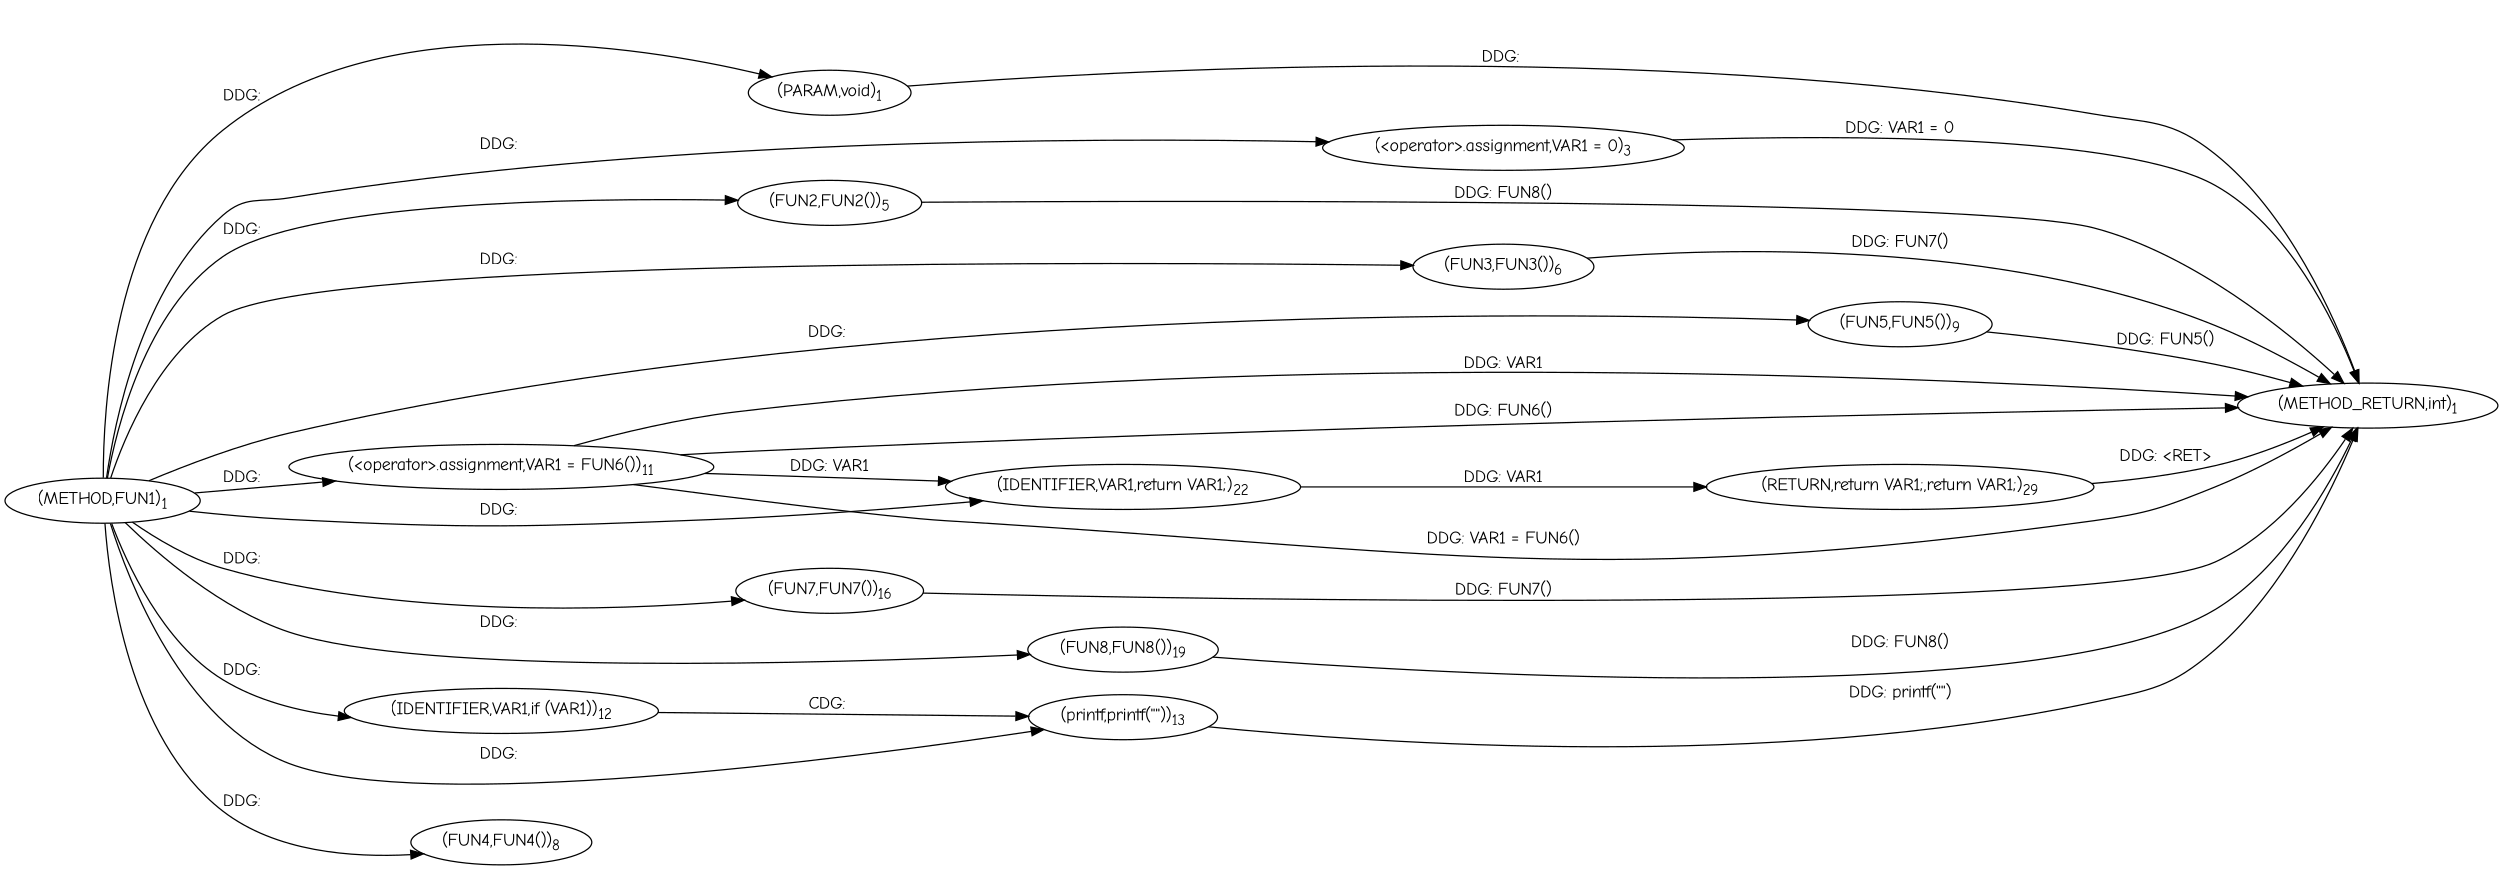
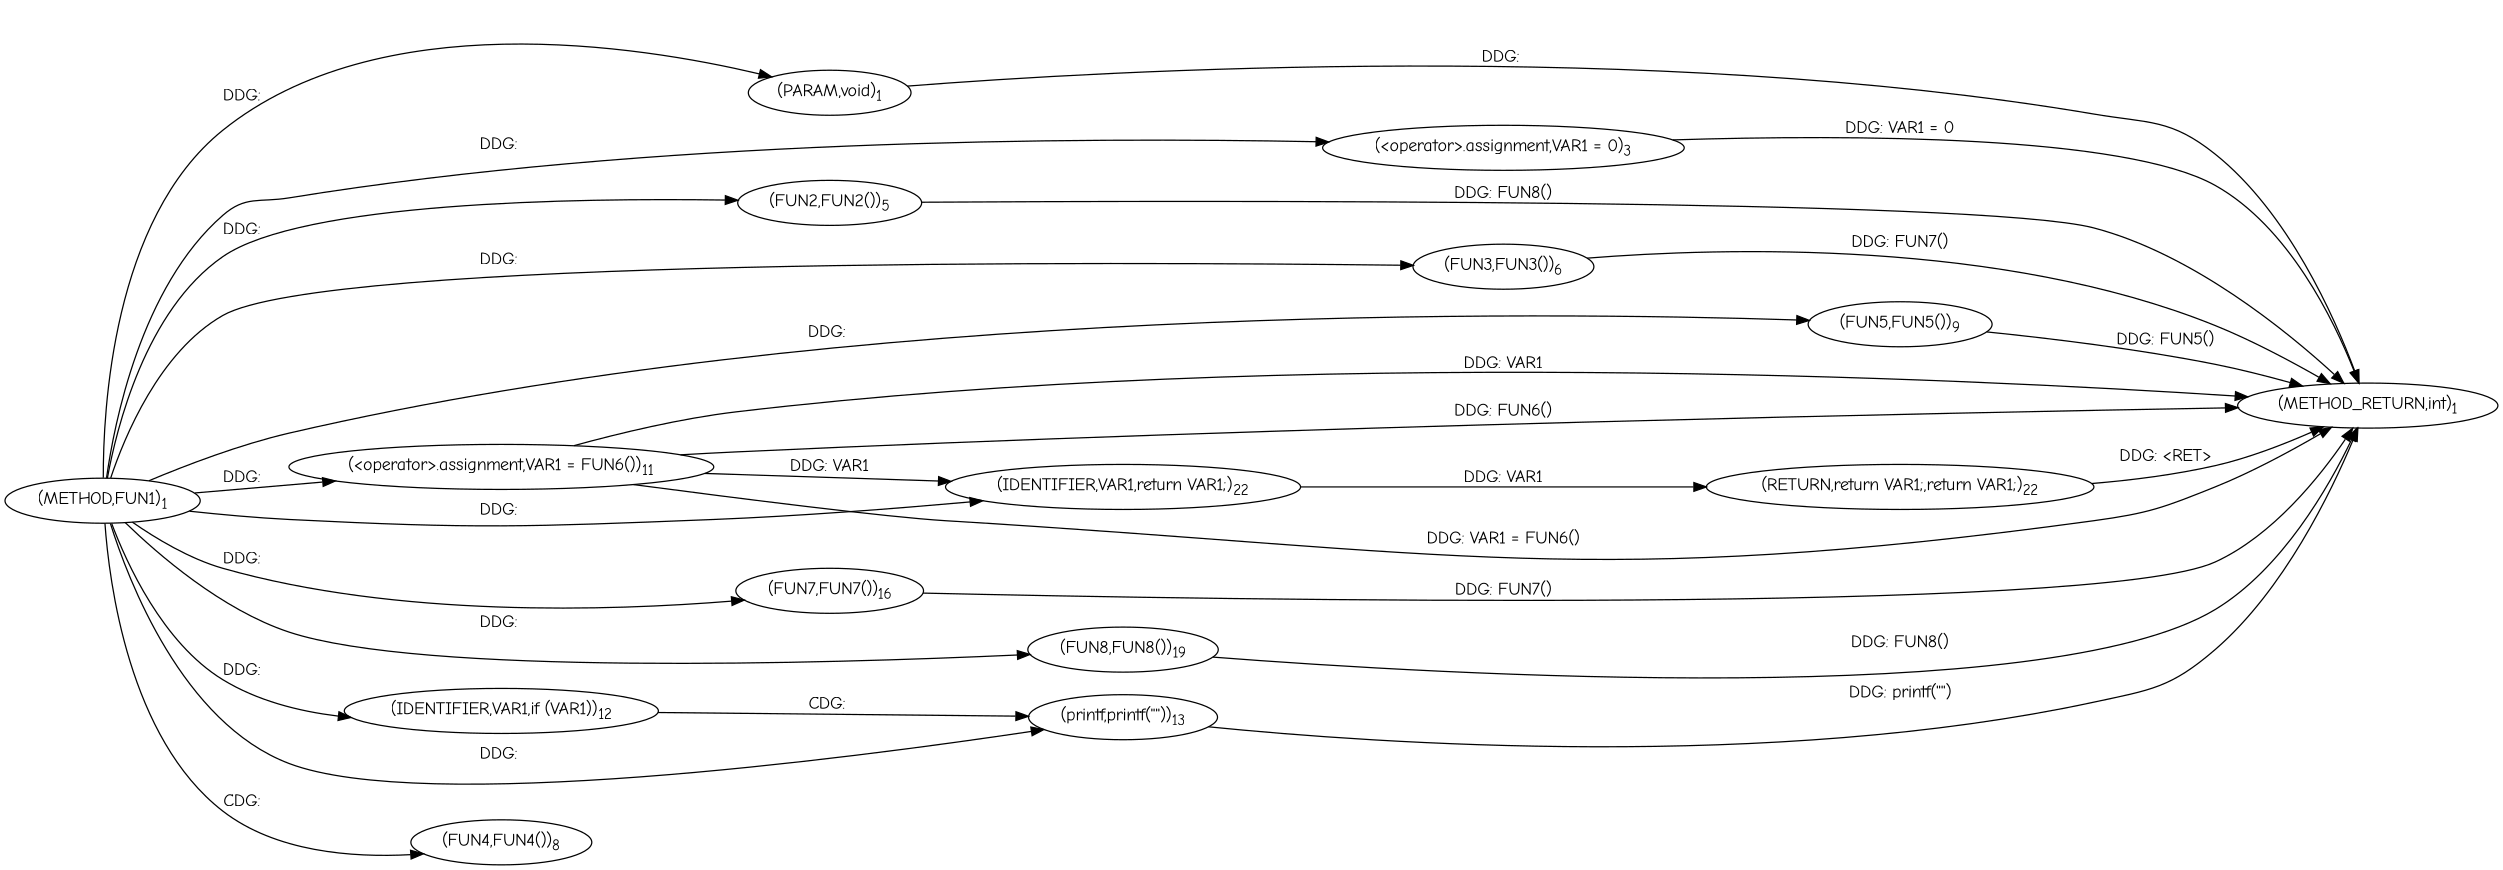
node "(RETURN,return VAR1;,return VAR1;)": text "29" -> "22"
edge "(METHOD,FUN1)" -> "(FUN4,FUN4())": label "DDG: " -> "CDG: "
